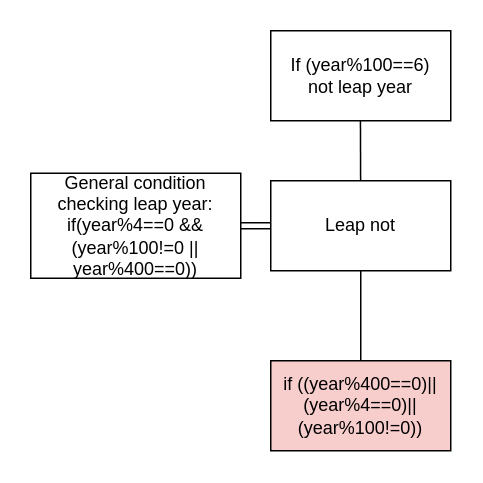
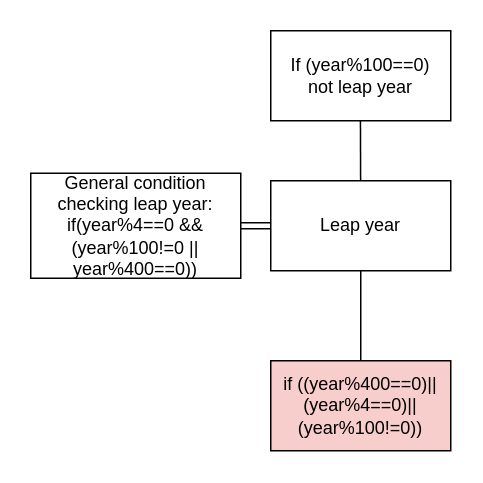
node "If (year%100==6) not leap year": label "If (year%100==6) not leap year" -> "If (year%100==0) not leap year"
node "Leap not": label "Leap not" -> "Leap year"
